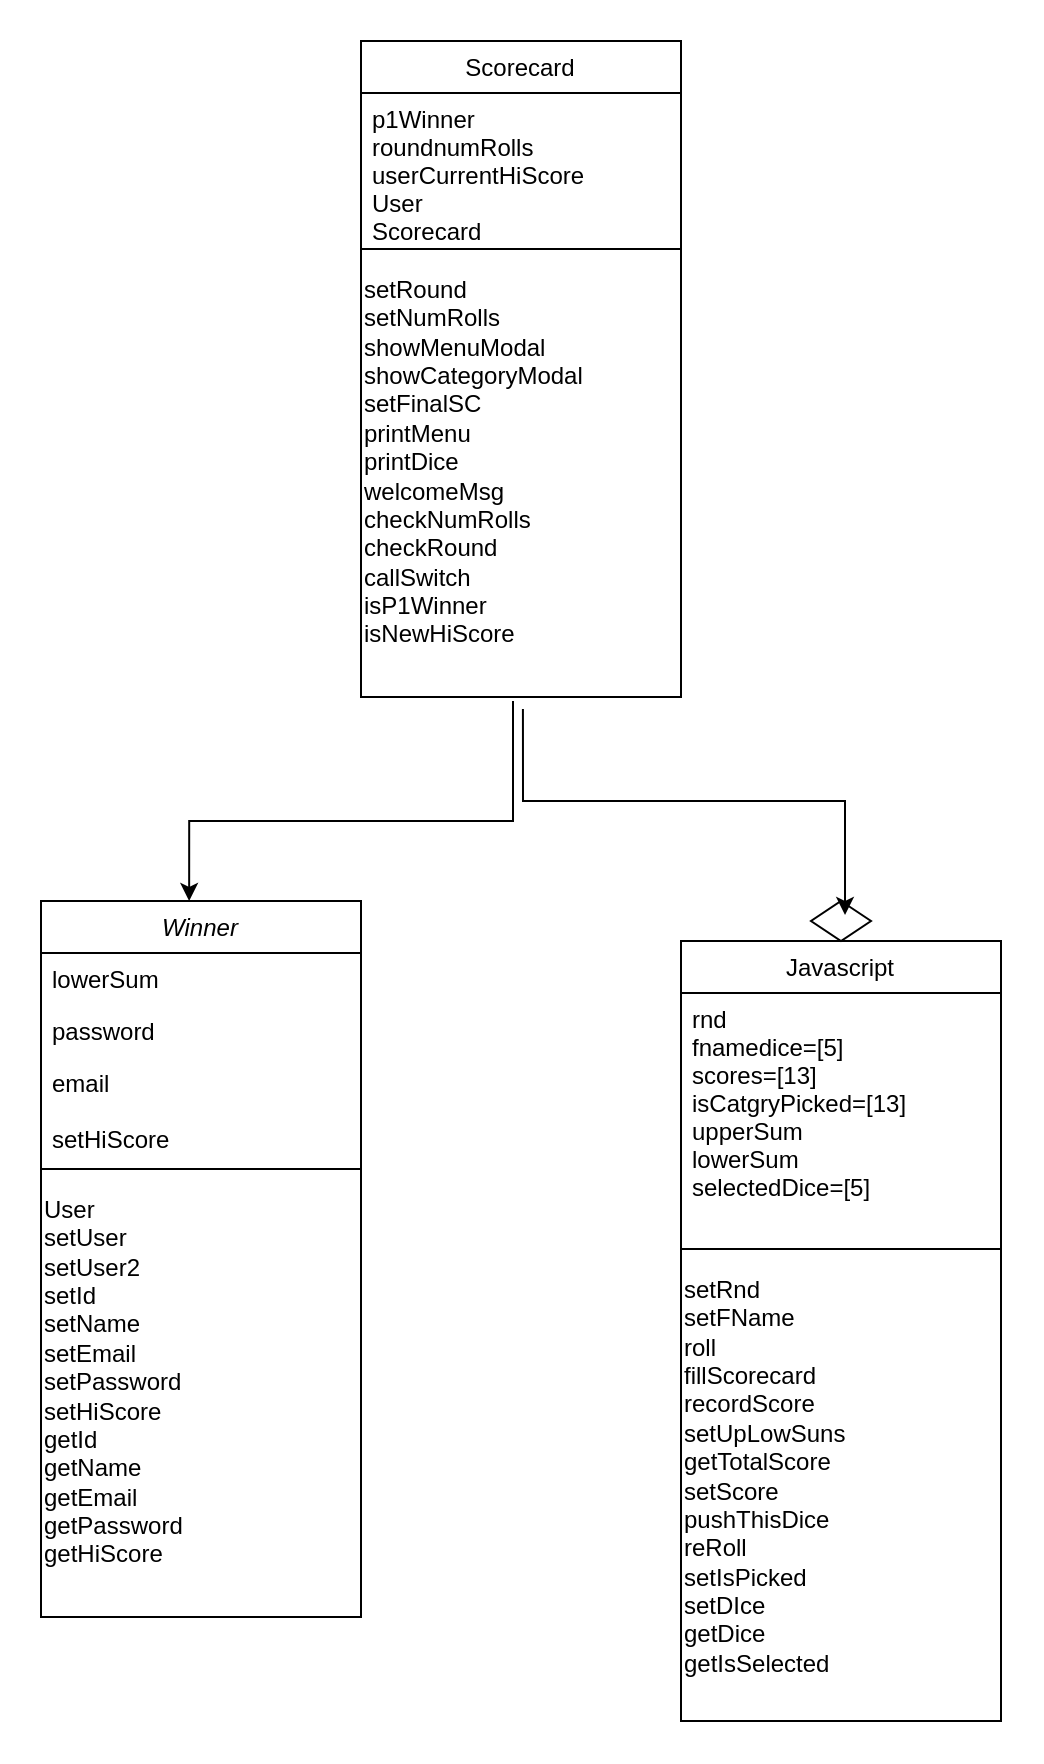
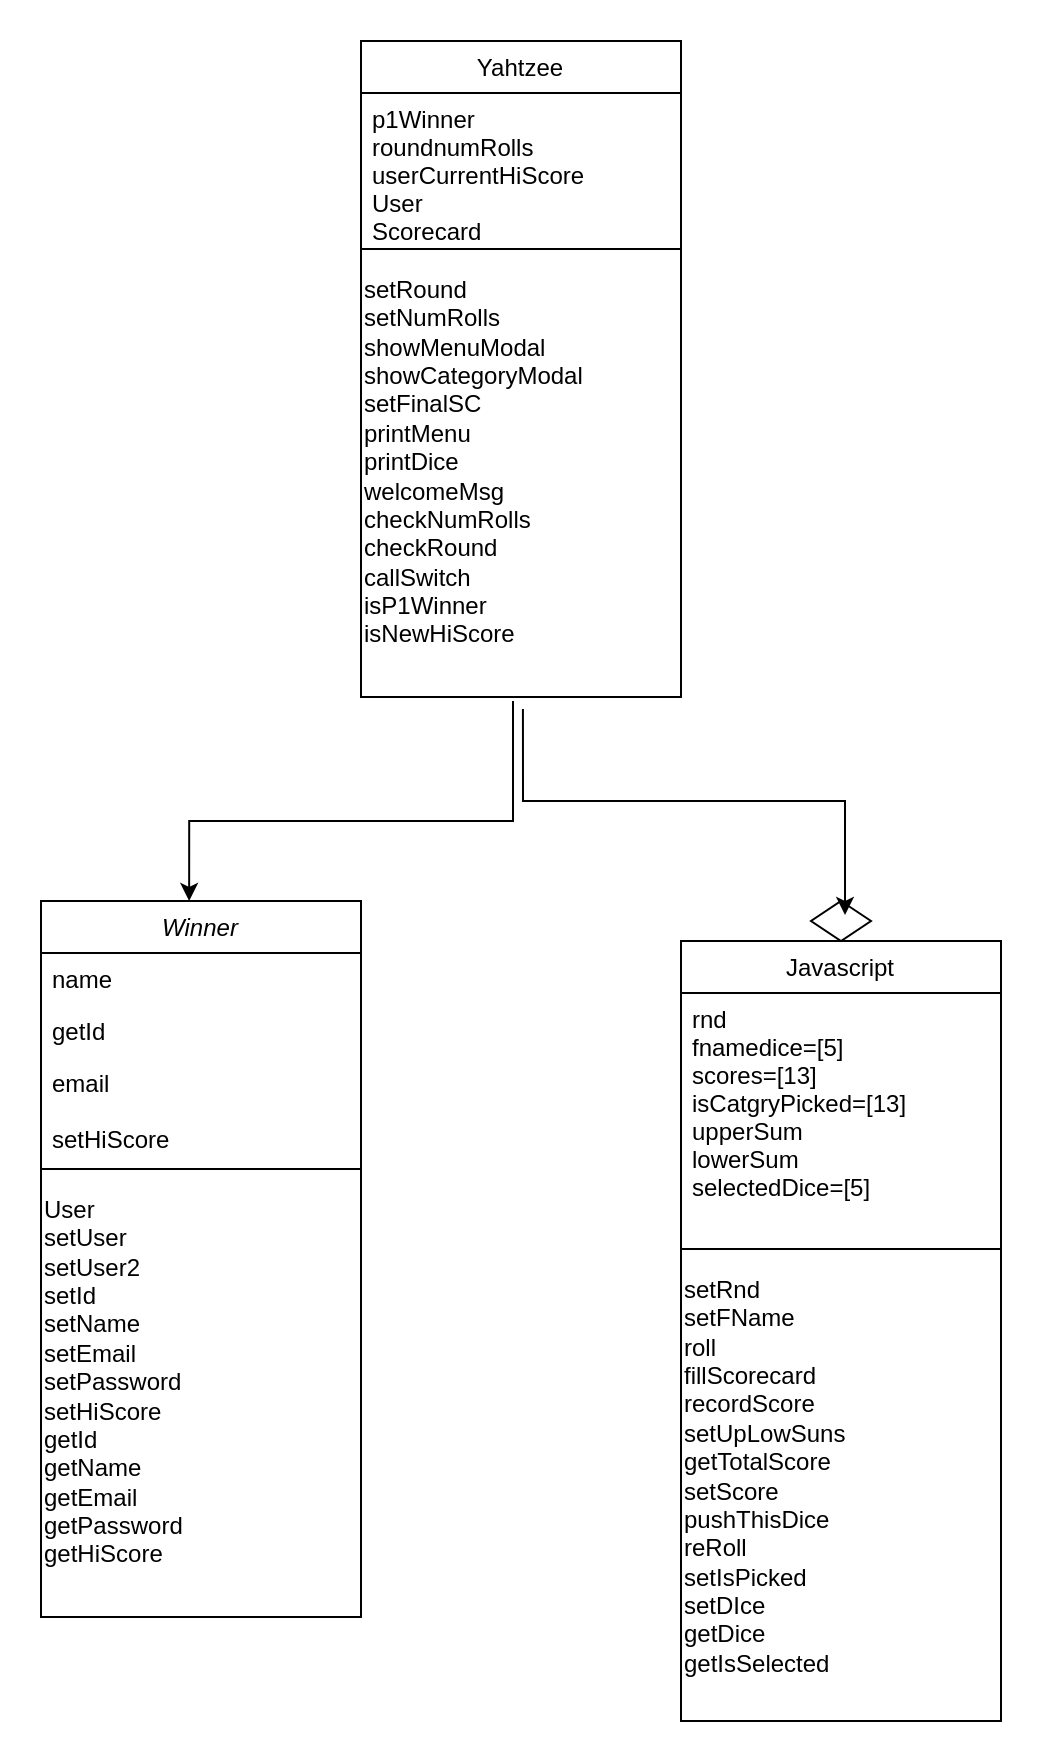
node "Scorecard": label "Scorecard" -> "Yahtzee"
node "lowerSum": label "lowerSum" -> "name"
node "password": label "password" -> "getId"
